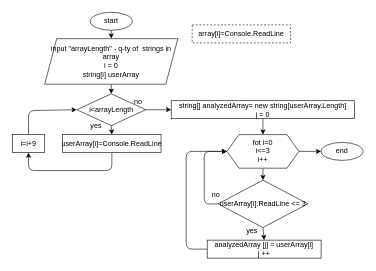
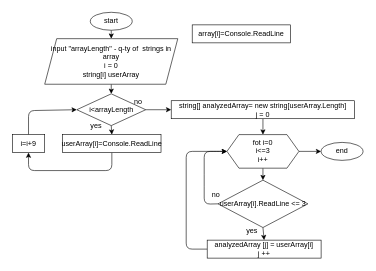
node "array[i]=Console.ReadLine": style dashed -> solid
